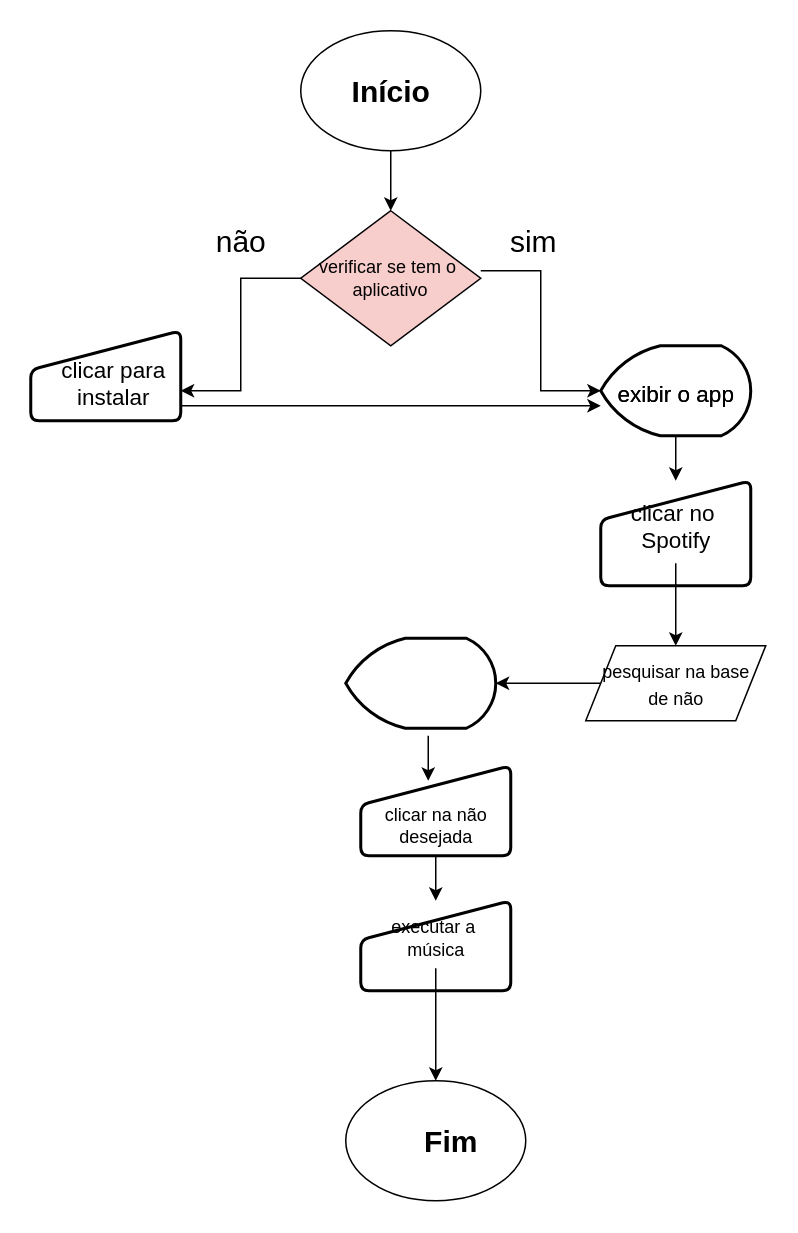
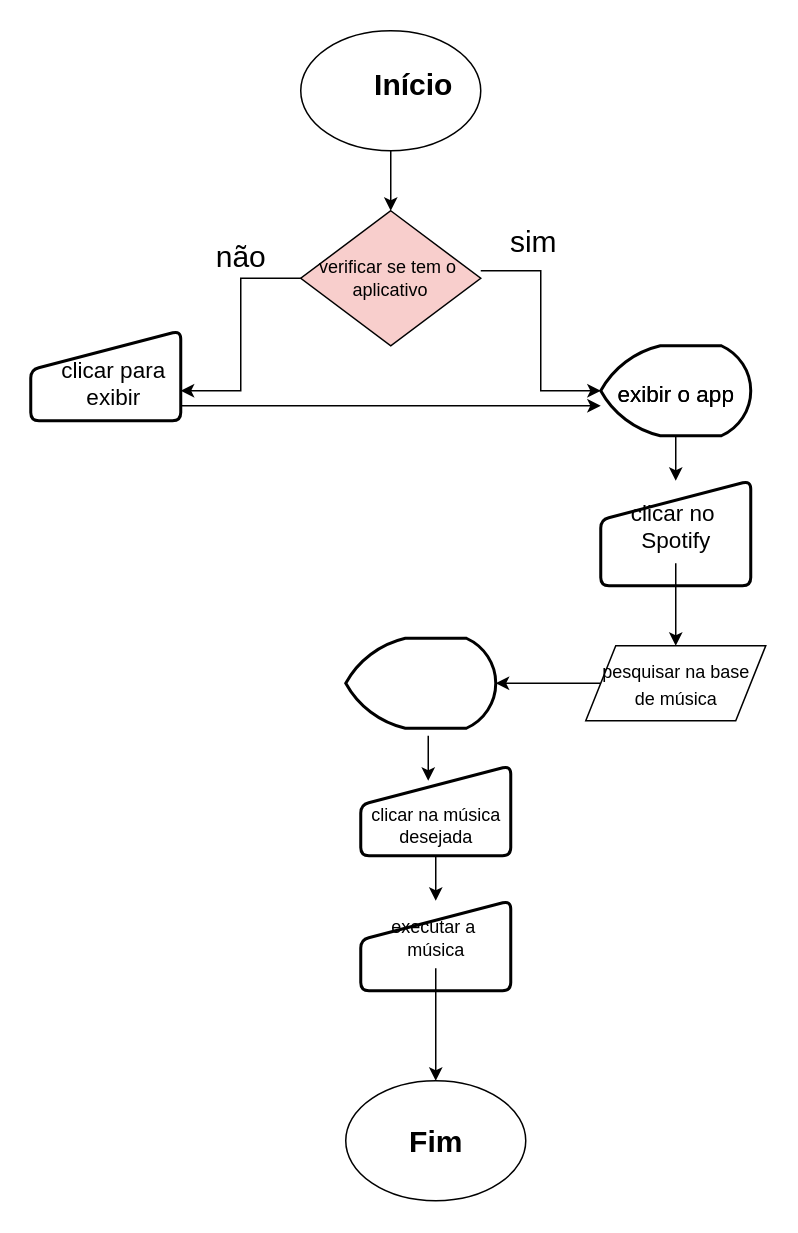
node "Início": moved (391, 91) -> (413, 83)
node "não": moved (241, 241) -> (241, 256)
node "clicar para instalar": label "clicar para instalar" -> "clicar para exibir"
node "pesquisar na base de não": label "pesquisar na base de não" -> "pesquisar na base de música"
node "clicar na não desejada": label "clicar na não desejada" -> "clicar na música desejada"
node "Fim": moved (451, 1141) -> (436, 1141)
